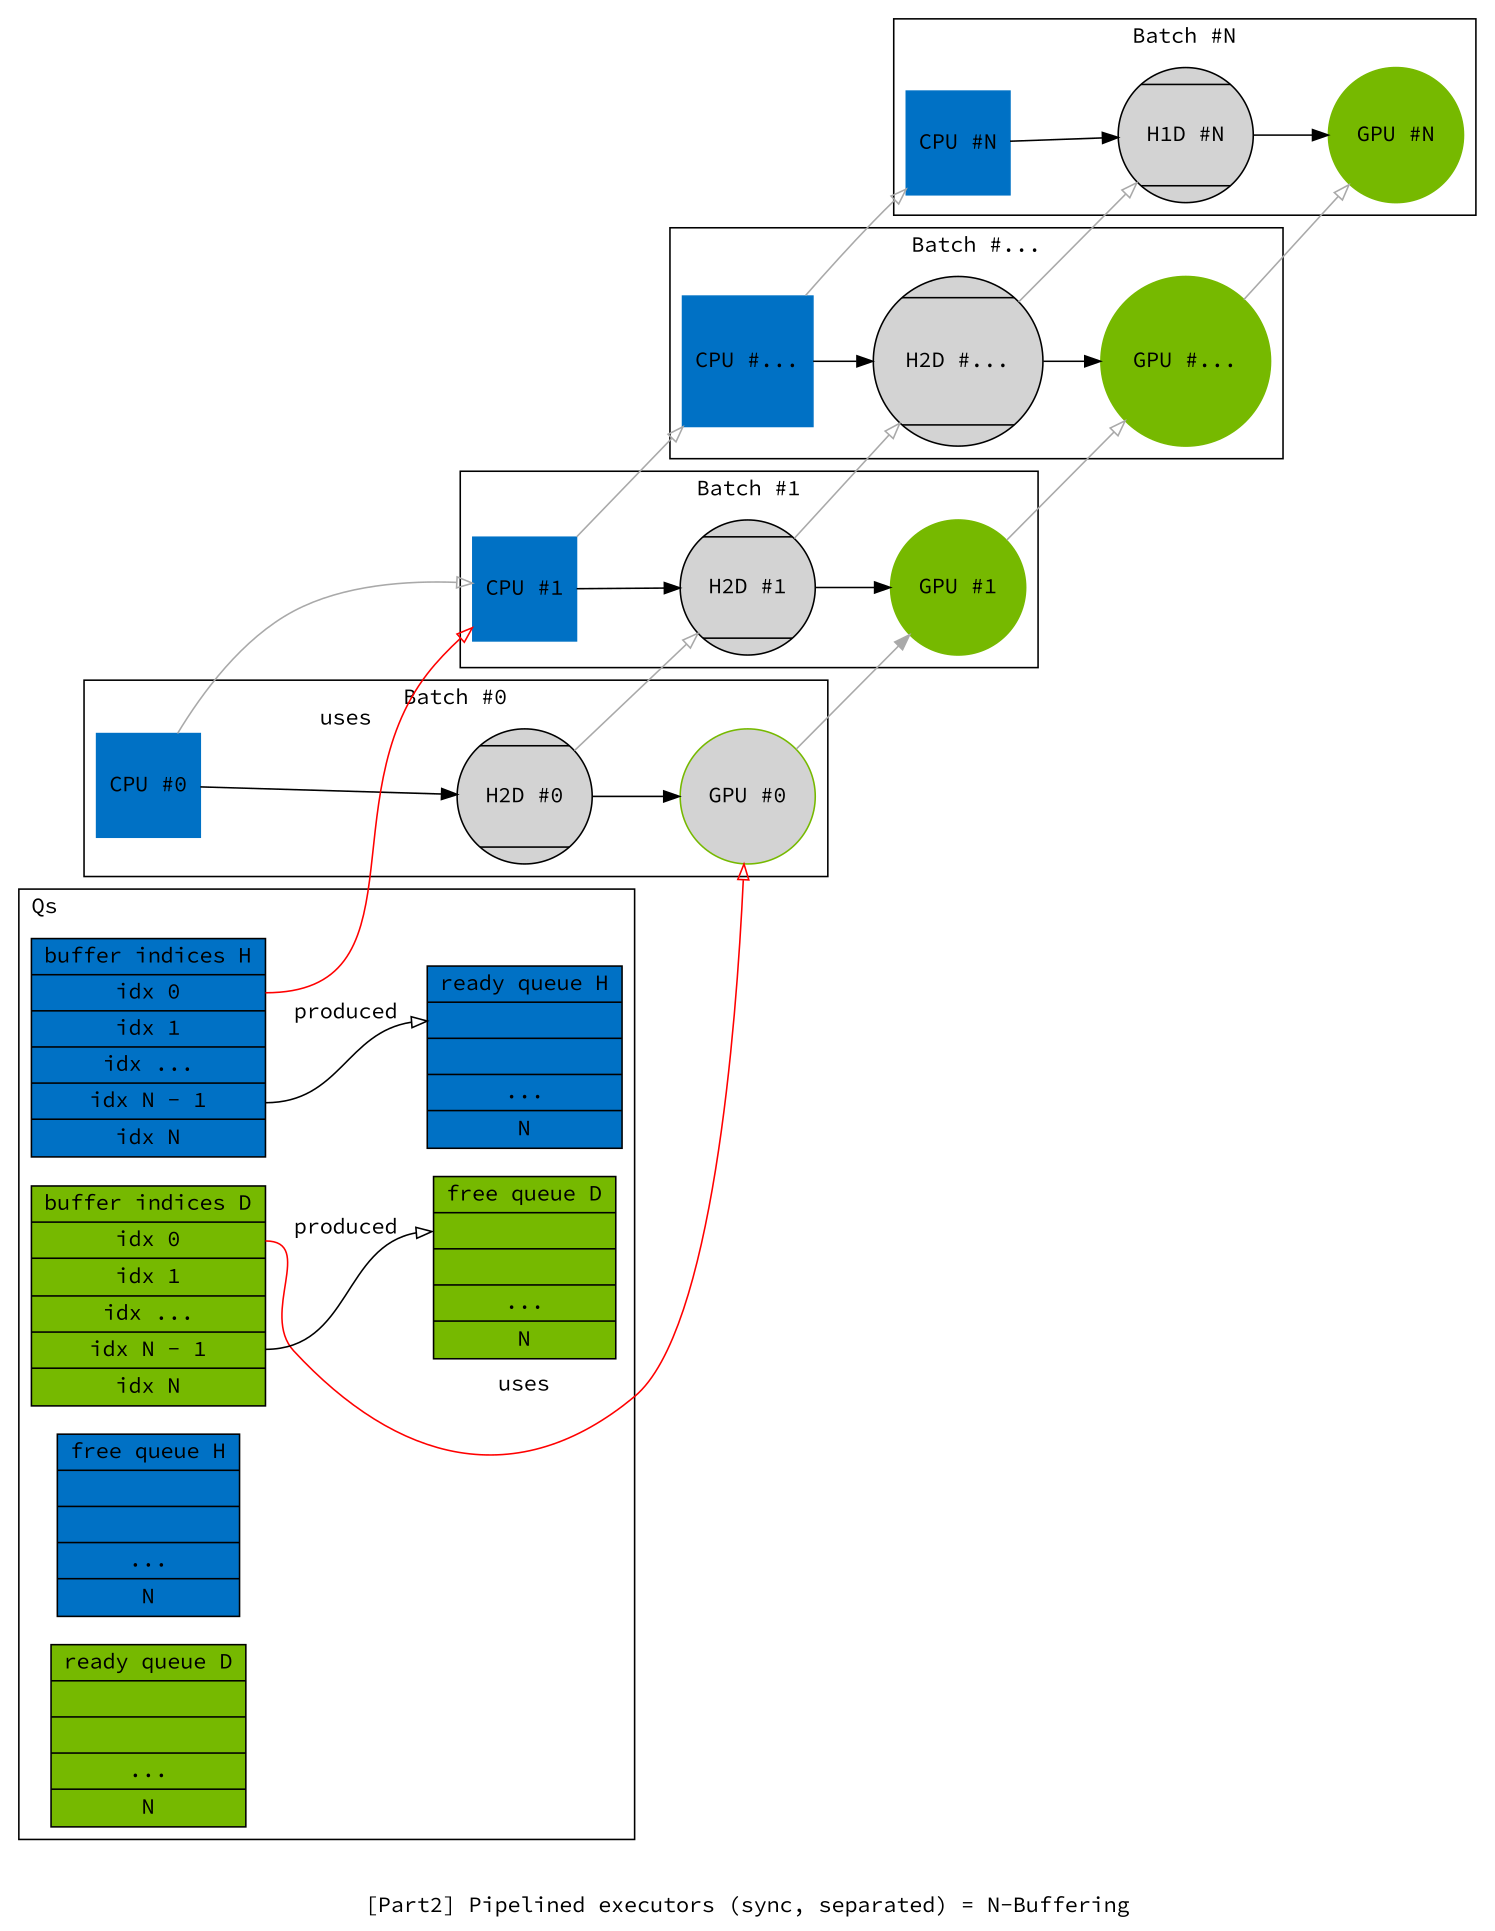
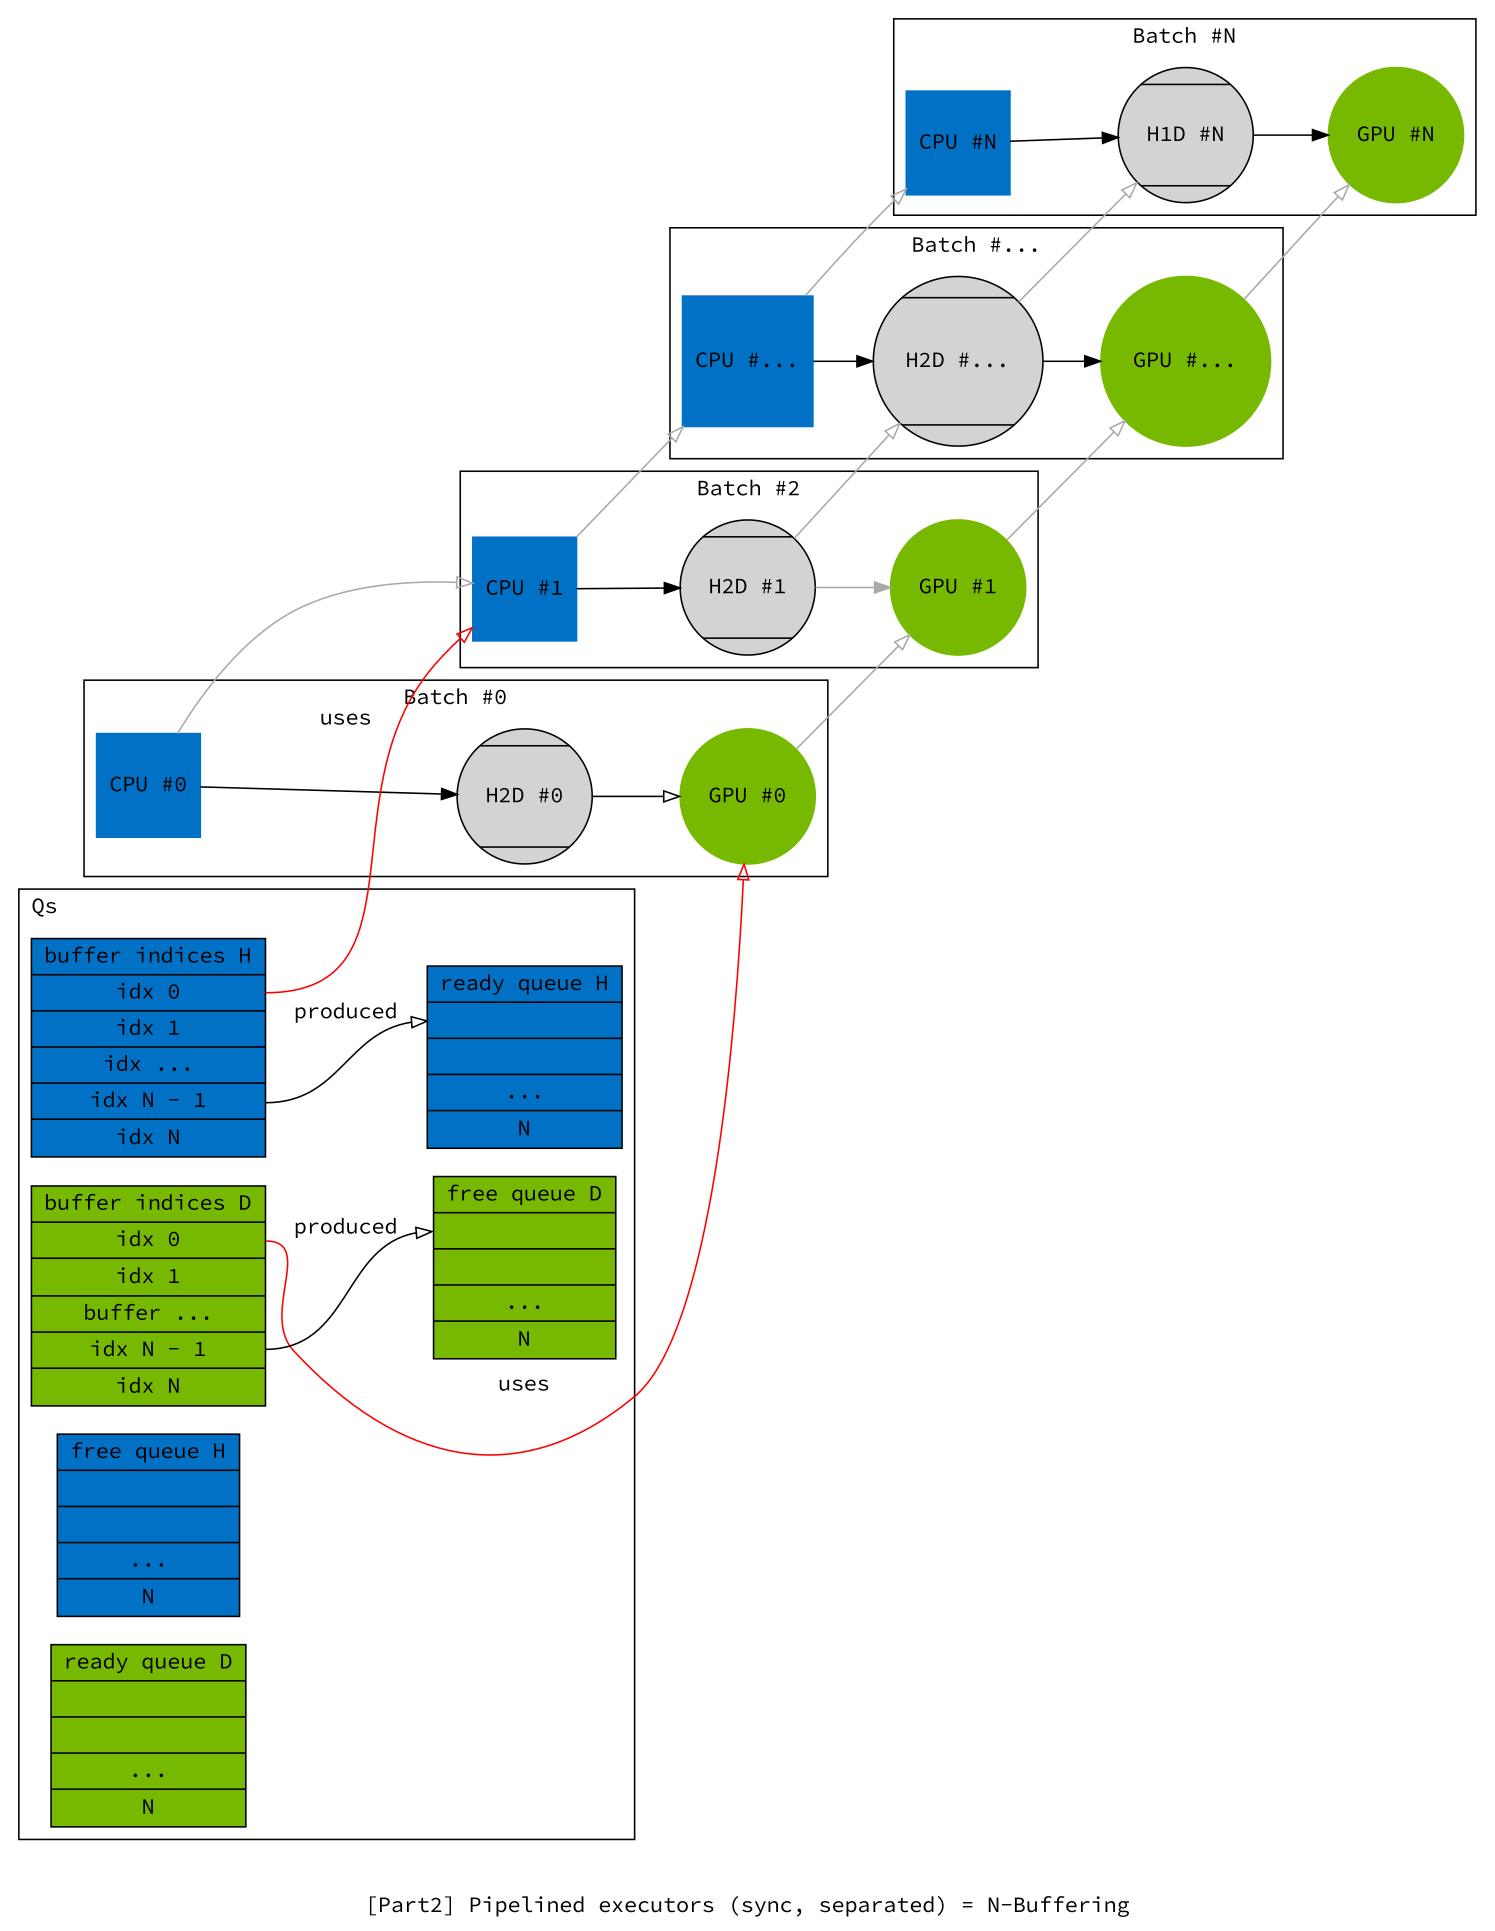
cluster "Batch #1": label "Batch #1" -> "Batch #2"
edge "H2D #1" -> "GPU #1": color black -> darkgrey
edge "H2D #0" -> "H2D #1": removed
edge "GPU #0" -> "GPU #1": arrowhead normal -> empty
edge "H2D #0" -> "GPU #0": arrowhead normal -> empty
node "GPU #0": fillcolor lightgrey -> #76b900
node "buffer indices D": text "idx ..." -> "buffer ..."
